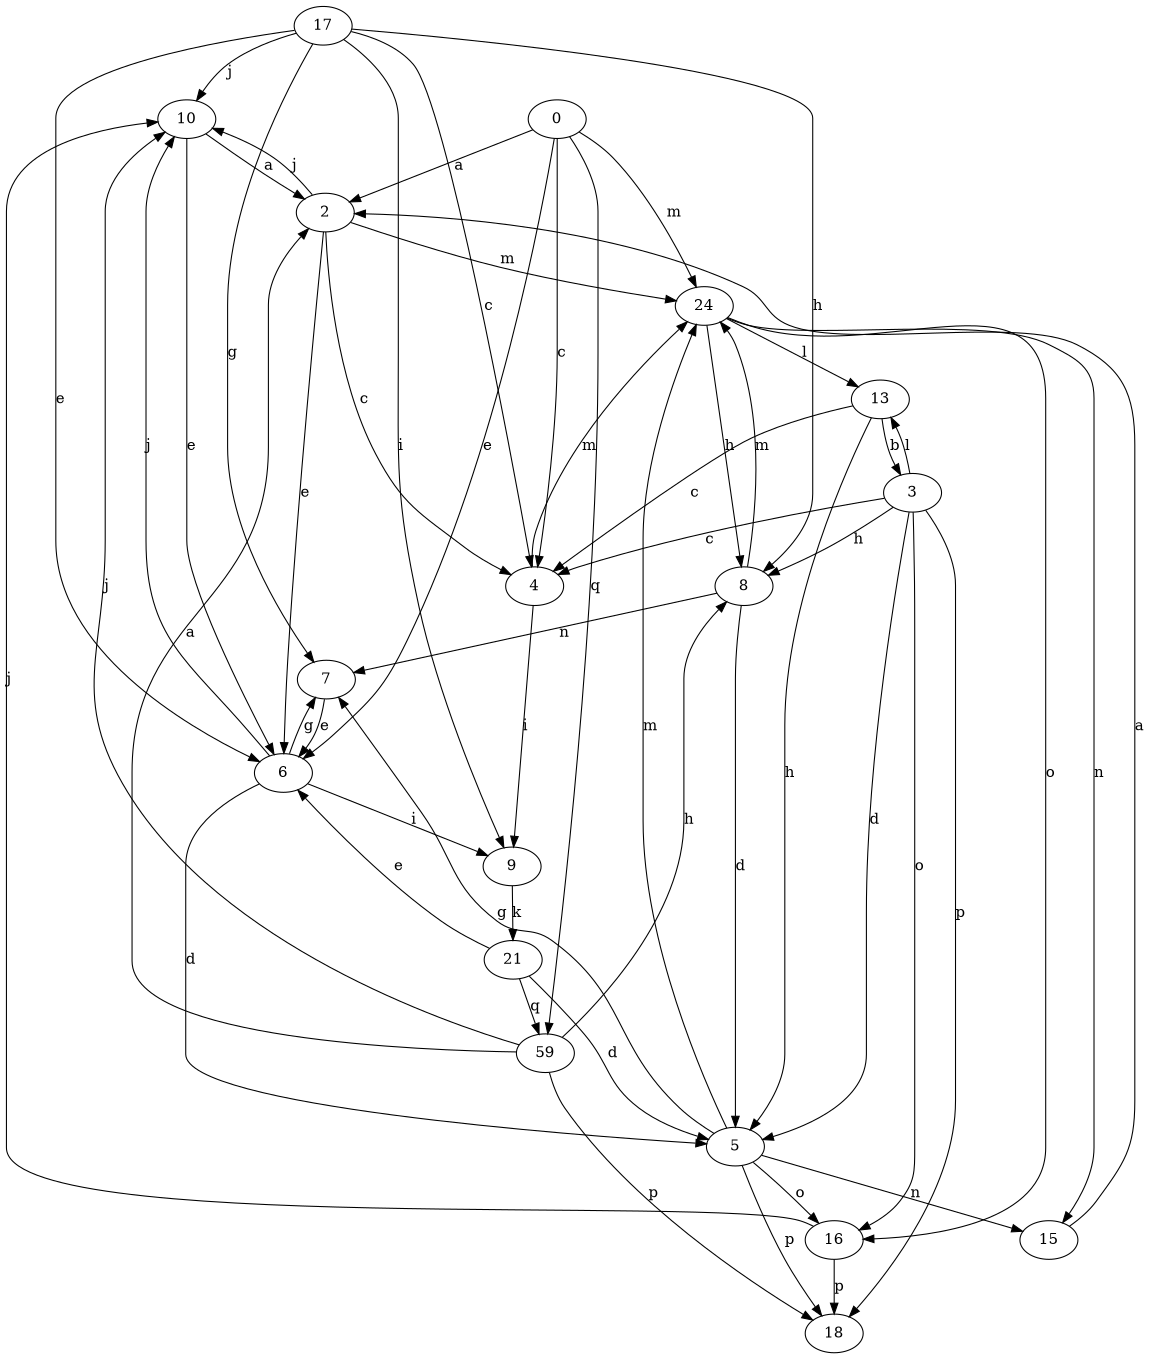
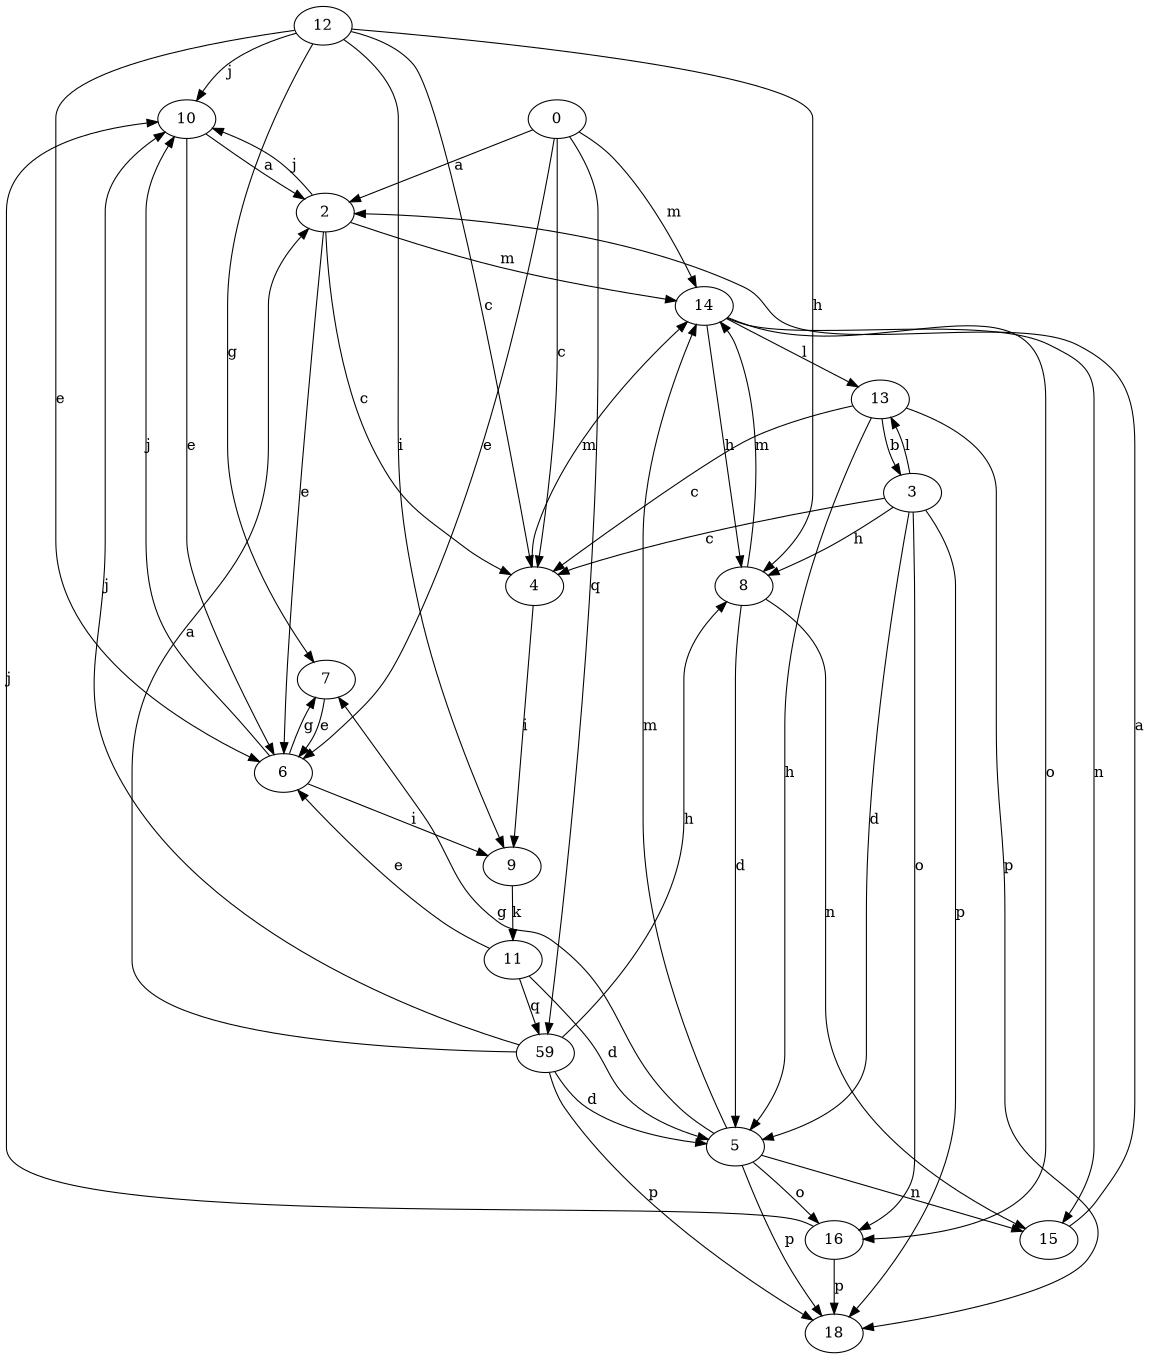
node "17": label "17" -> "12"
node "24": label "24" -> "14"
edge "8" -> "7": now "8" -> "15"
edge "13" -> "18": added, label "p"
node "21": label "21" -> "11"
edge "6" -> "5": now "59" -> "5"
